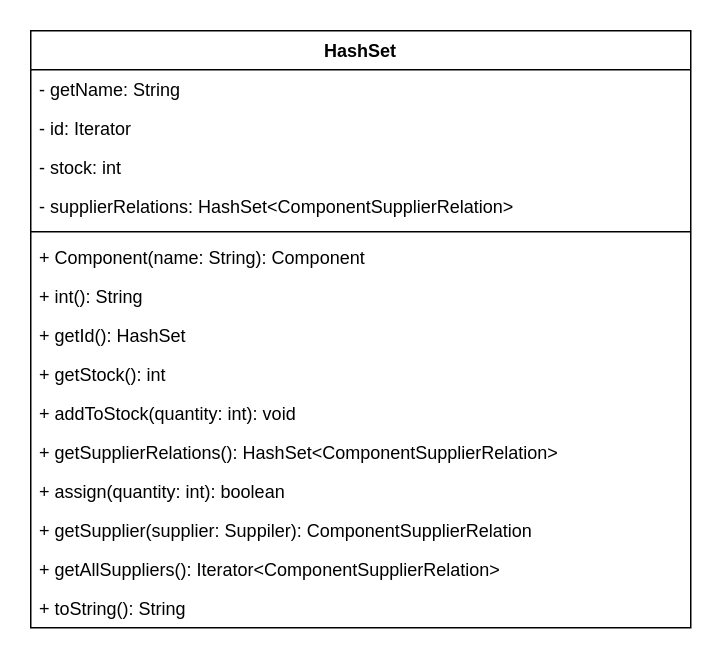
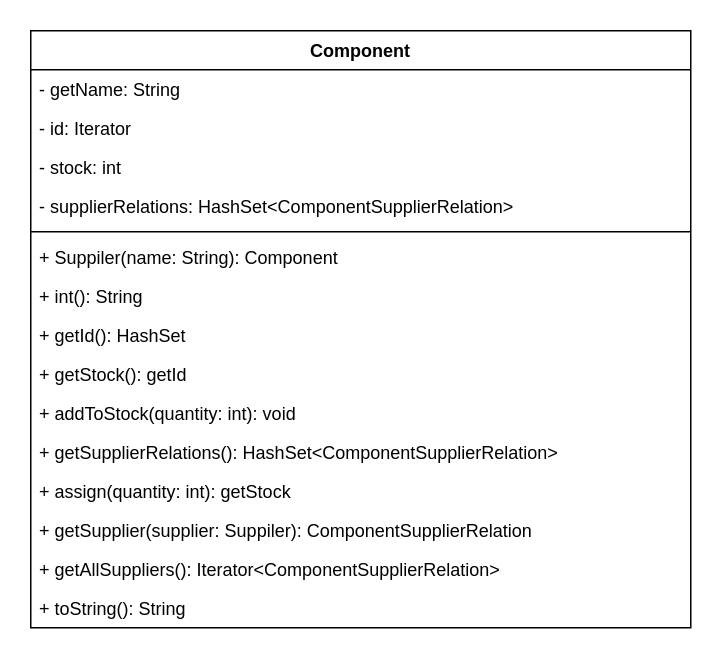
node "HashSet": label "HashSet" -> "Component"
node "+ Component(name: String): Component": label "+ Component(name: String): Component" -> "+ Suppiler(name: String): Component"
node "+ getStock(): int": label "+ getStock(): int" -> "+ getStock(): getId"
node "+ assign(quantity: int): boolean": label "+ assign(quantity: int): boolean" -> "+ assign(quantity: int): getStock"
